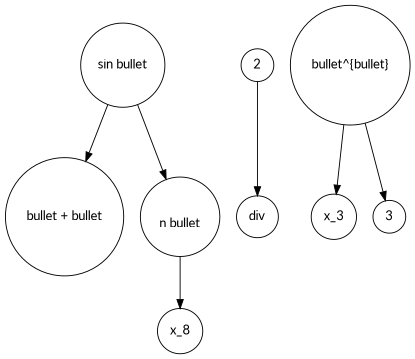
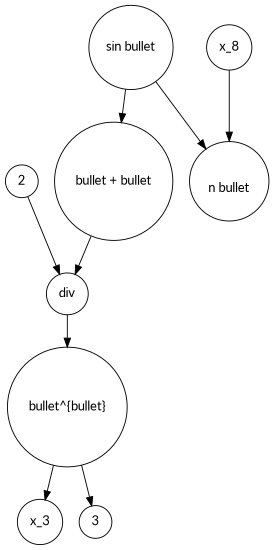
edge "bullet + bullet" -> "div": added
edge "n bullet" -> "x_8": reversed
edge "div" -> "bullet^{bullet}": added
